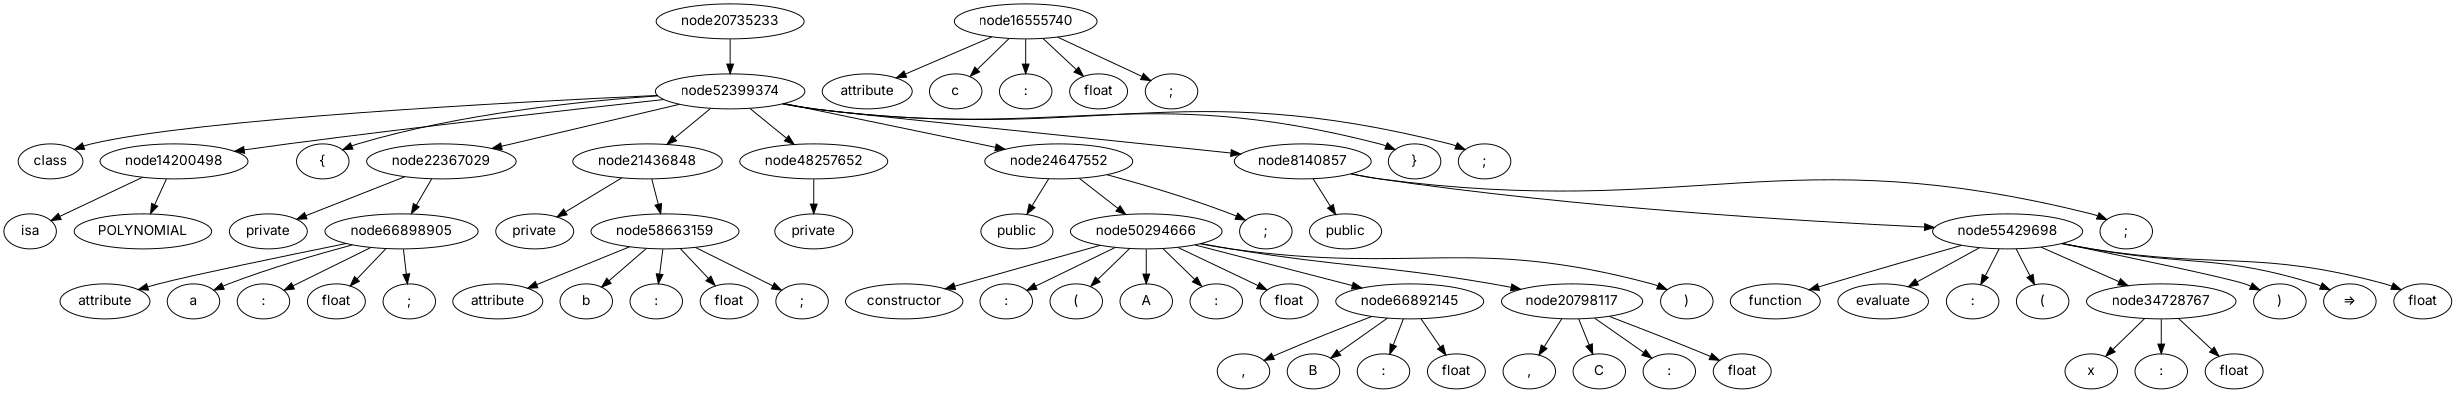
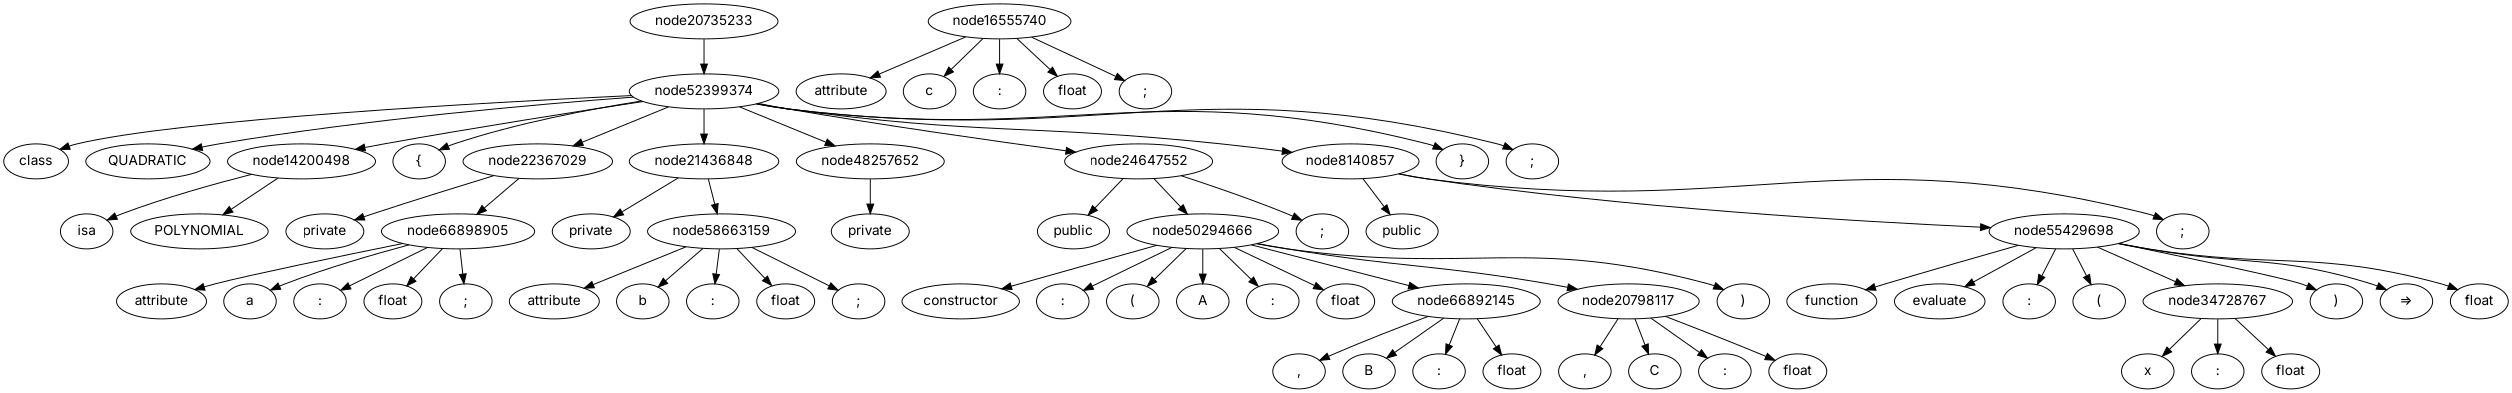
node "QUADRATIC": added
